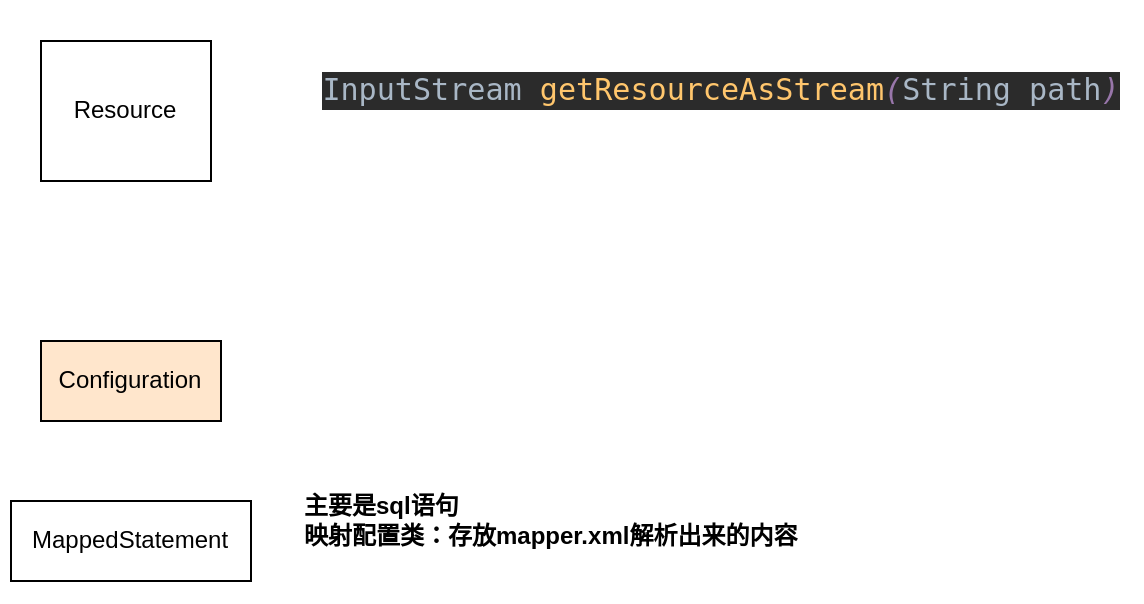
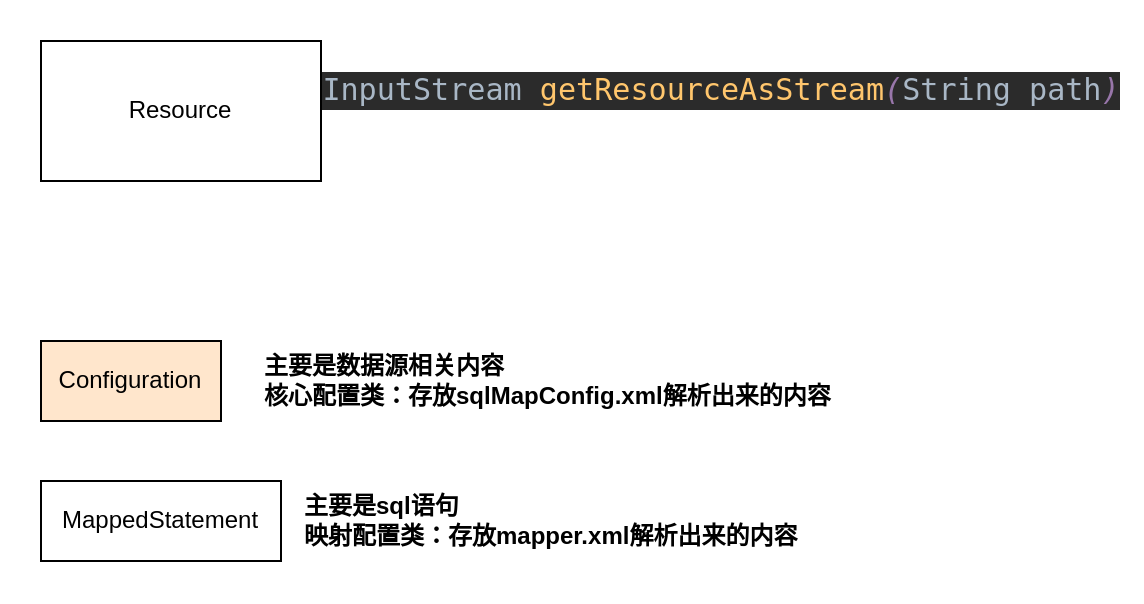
node "Resource": size 170x140 -> 280x140
node "主要是数据源相关内容 核心配置类：存放sqlMapConfig.xml解析出来的内容": added
node "MappedStatement": moved (131, 541) -> (161, 521)
